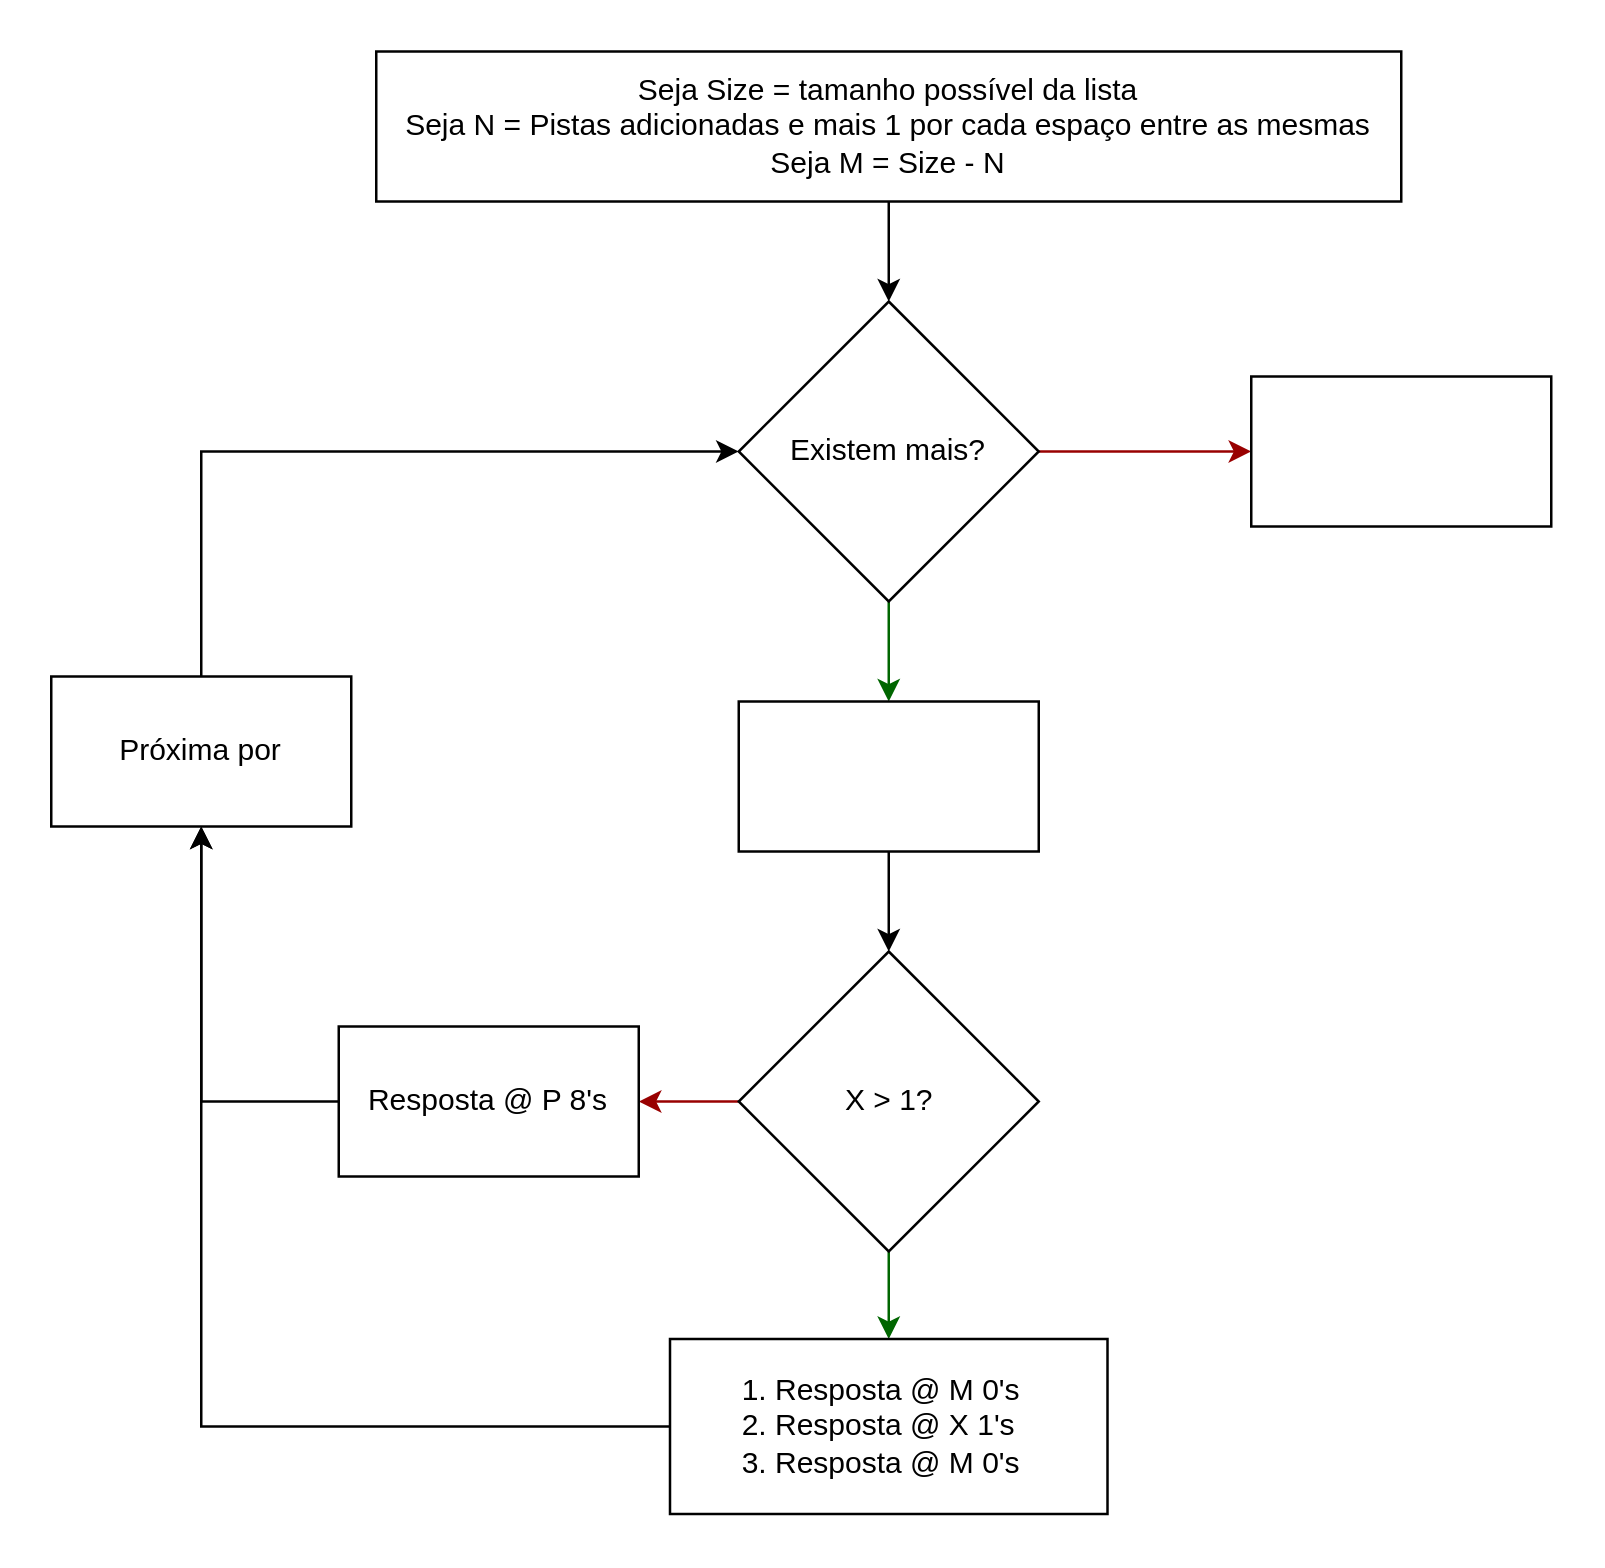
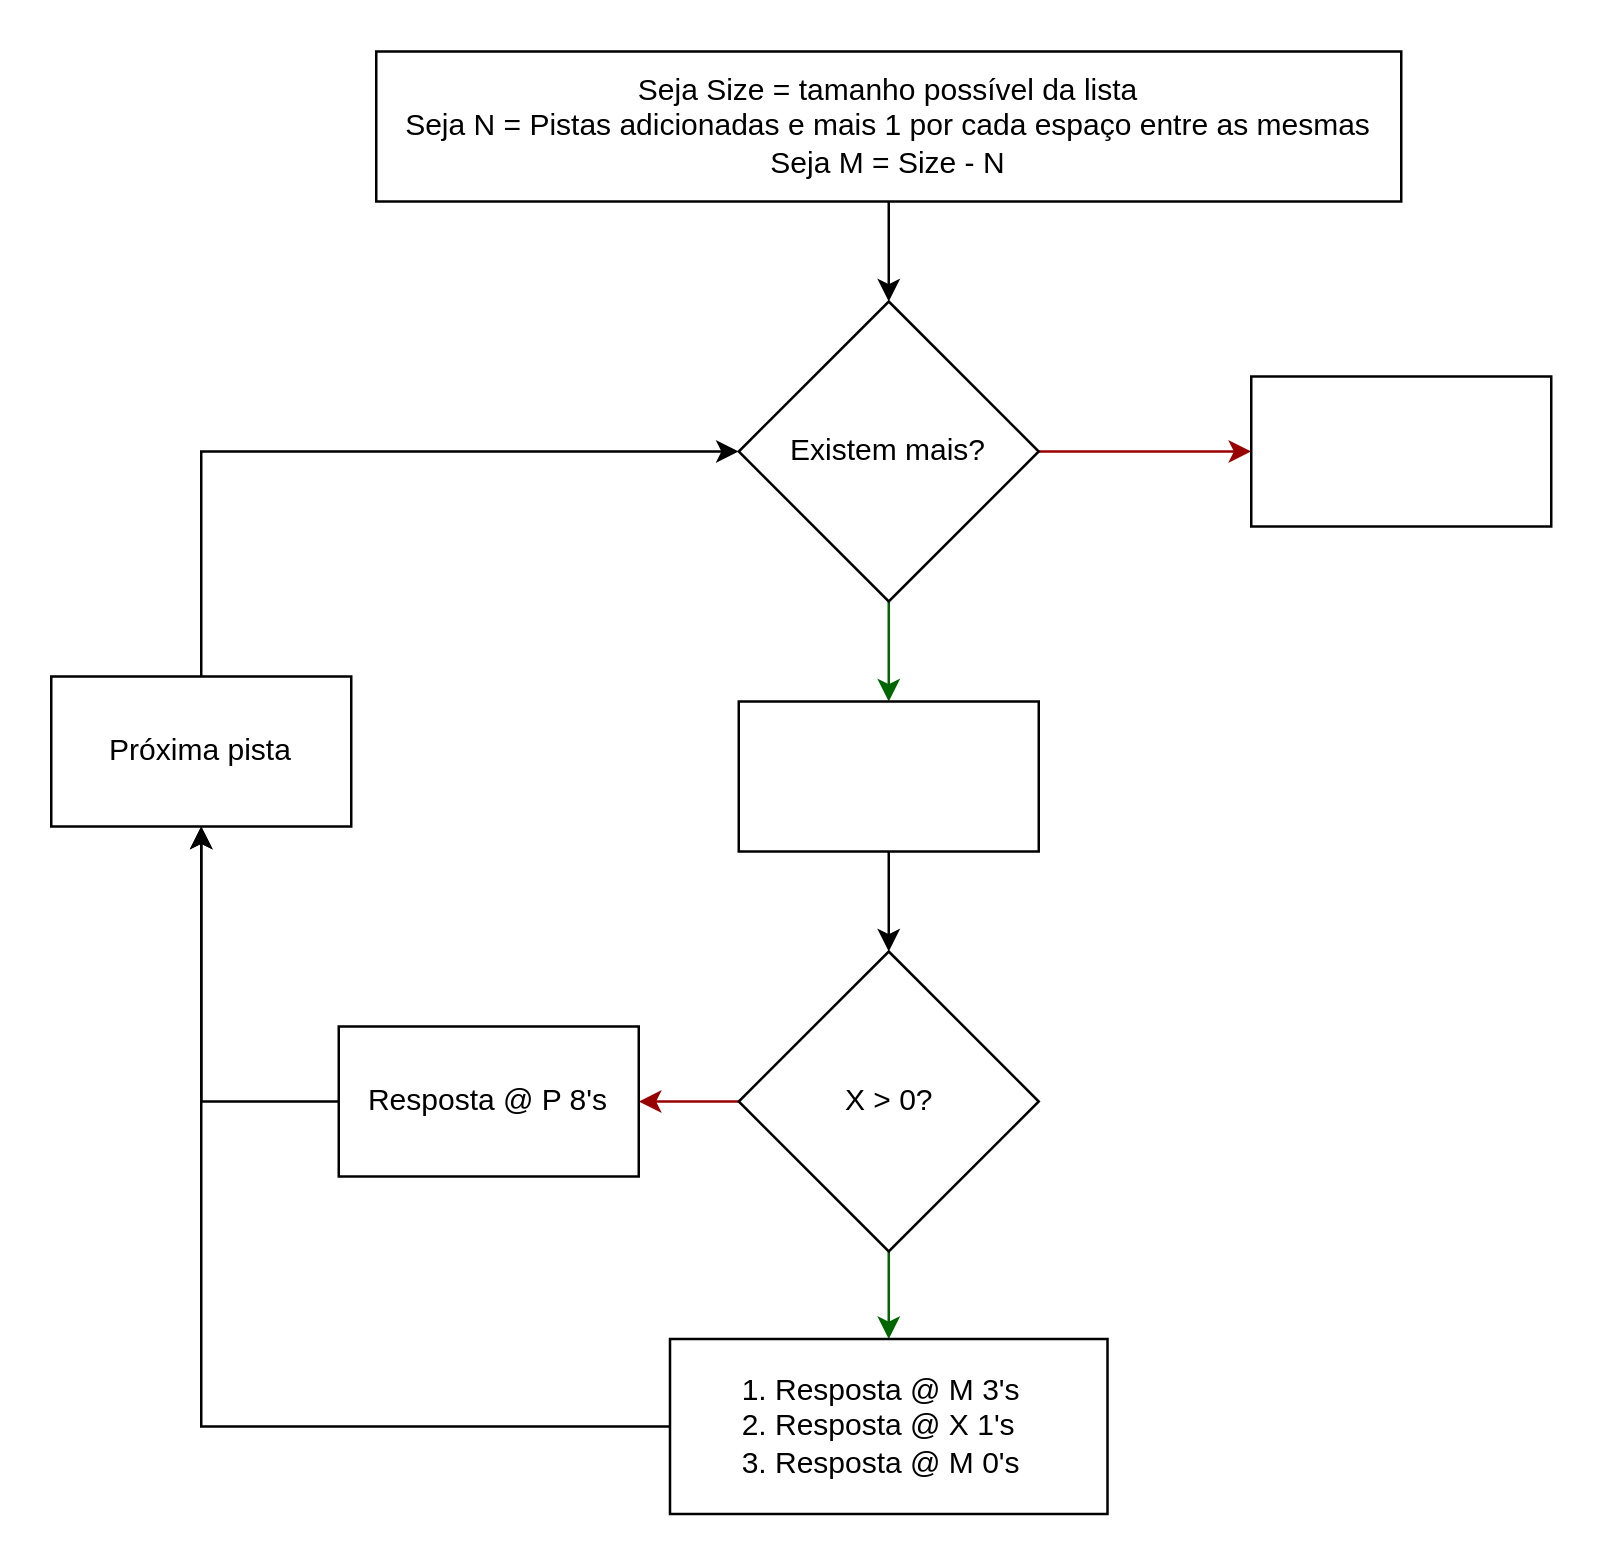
node "Próxima por": label "Próxima por" -> "Próxima pista"
node "X > 1?": label "X > 1?" -> "X > 0?"
node "Resposta @ M 0's Resposta @ X 1's Resposta @ M 0's": label "Resposta @ M 0's Resposta @ X 1's Resposta @ M 0's" -> "Resposta @ M 3's Resposta @ X 1's Resposta @ M 0's"
